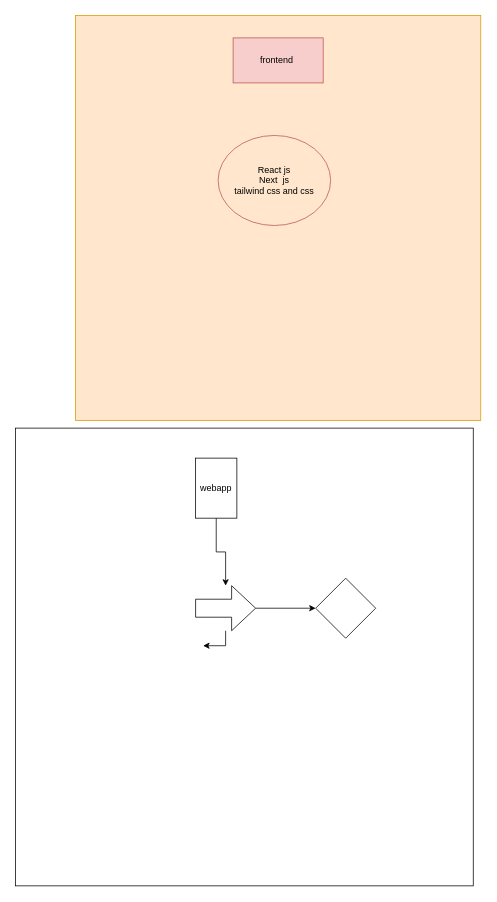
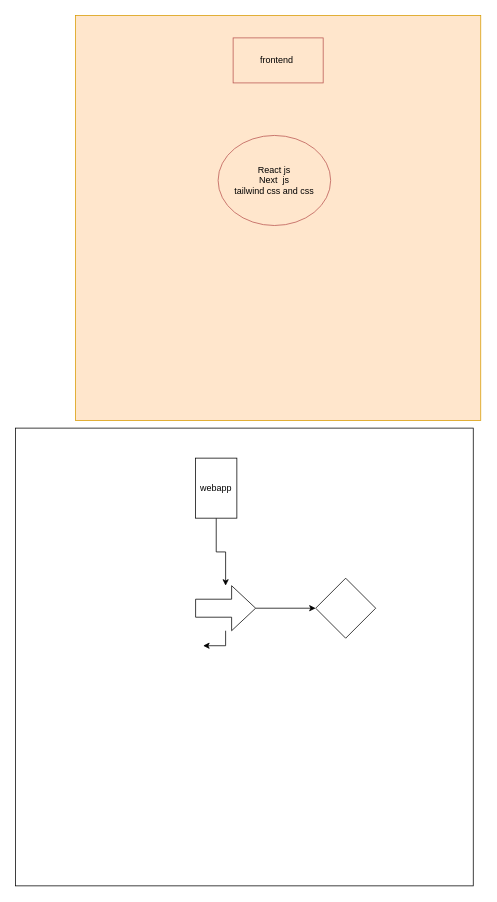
node "frontend": fillcolor #f8cecc -> #ffe6cc
